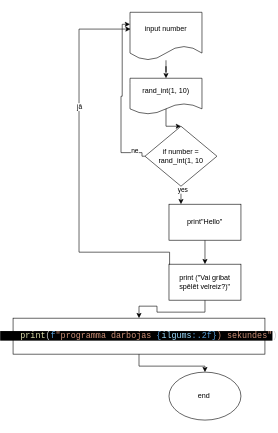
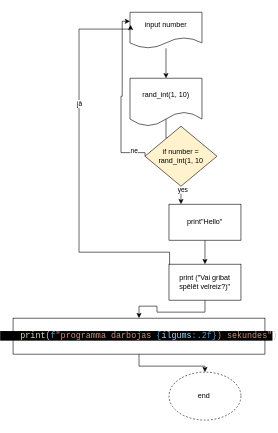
node "input number": size 72x48 -> 72x36
node "rand_int(1, 10)": size 72x36 -> 72x48
node "if number = rand_int(1, 10": fillcolor #ffffff -> #fff2cc
node "end": style solid -> dashed
